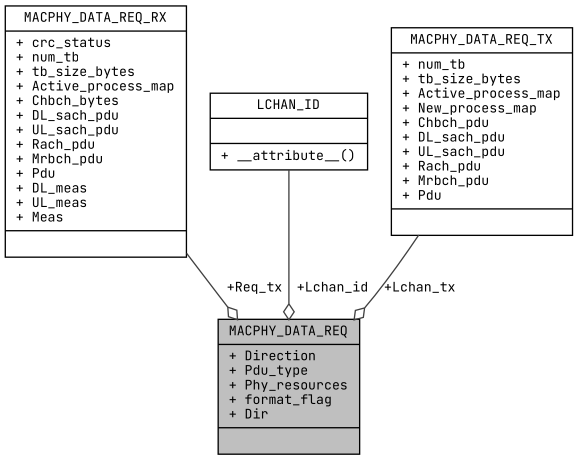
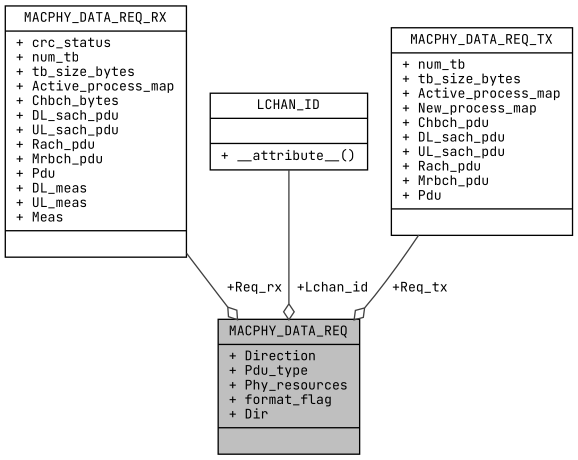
edge "MACPHY_DATA_REQ_RX" -> "MACPHY_DATA_REQ": label " +Req_tx" -> " +Req_rx"
edge "MACPHY_DATA_REQ_TX" -> "MACPHY_DATA_REQ": label " +Lchan_tx" -> " +Req_tx"
